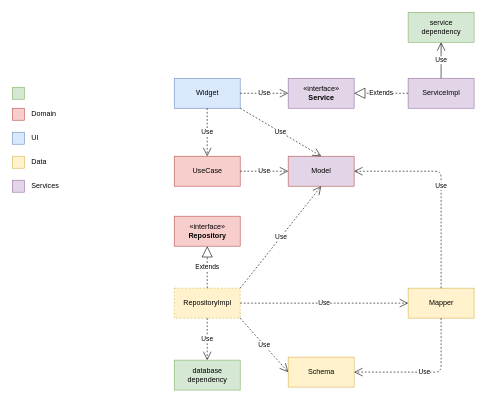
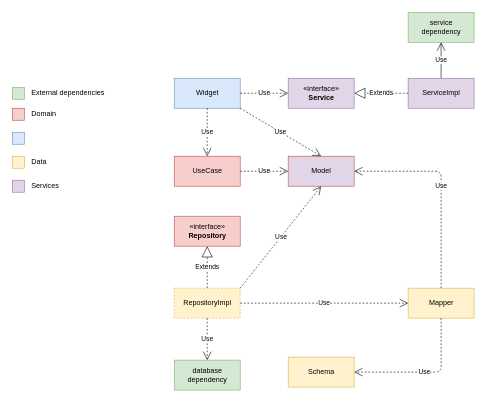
node "External dependencies": added
node "UI": removed
edge "RepositoryImpl" -> "Schema": removed, label "Use"
